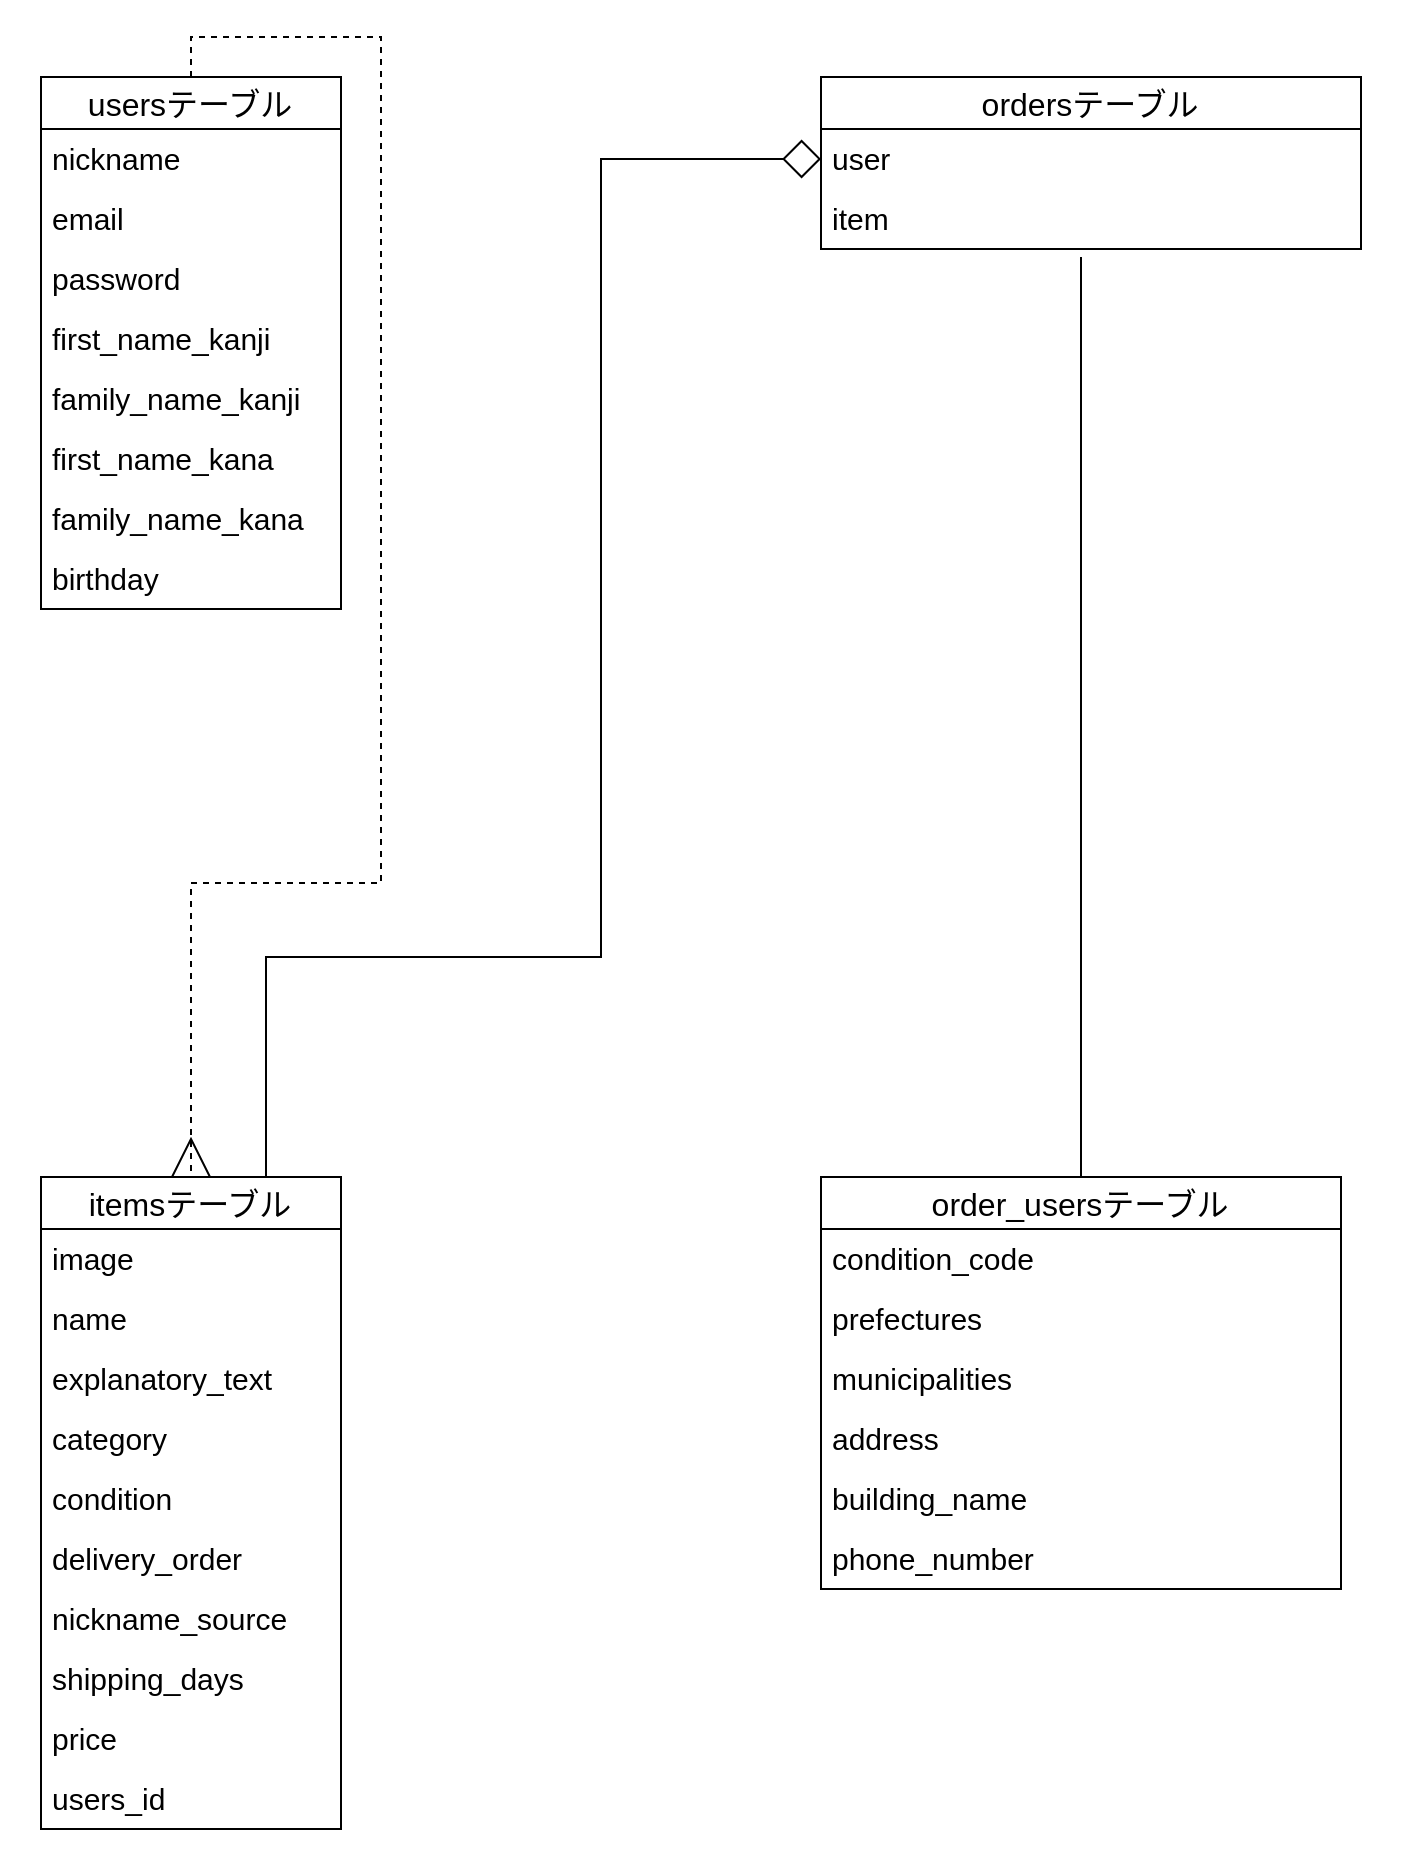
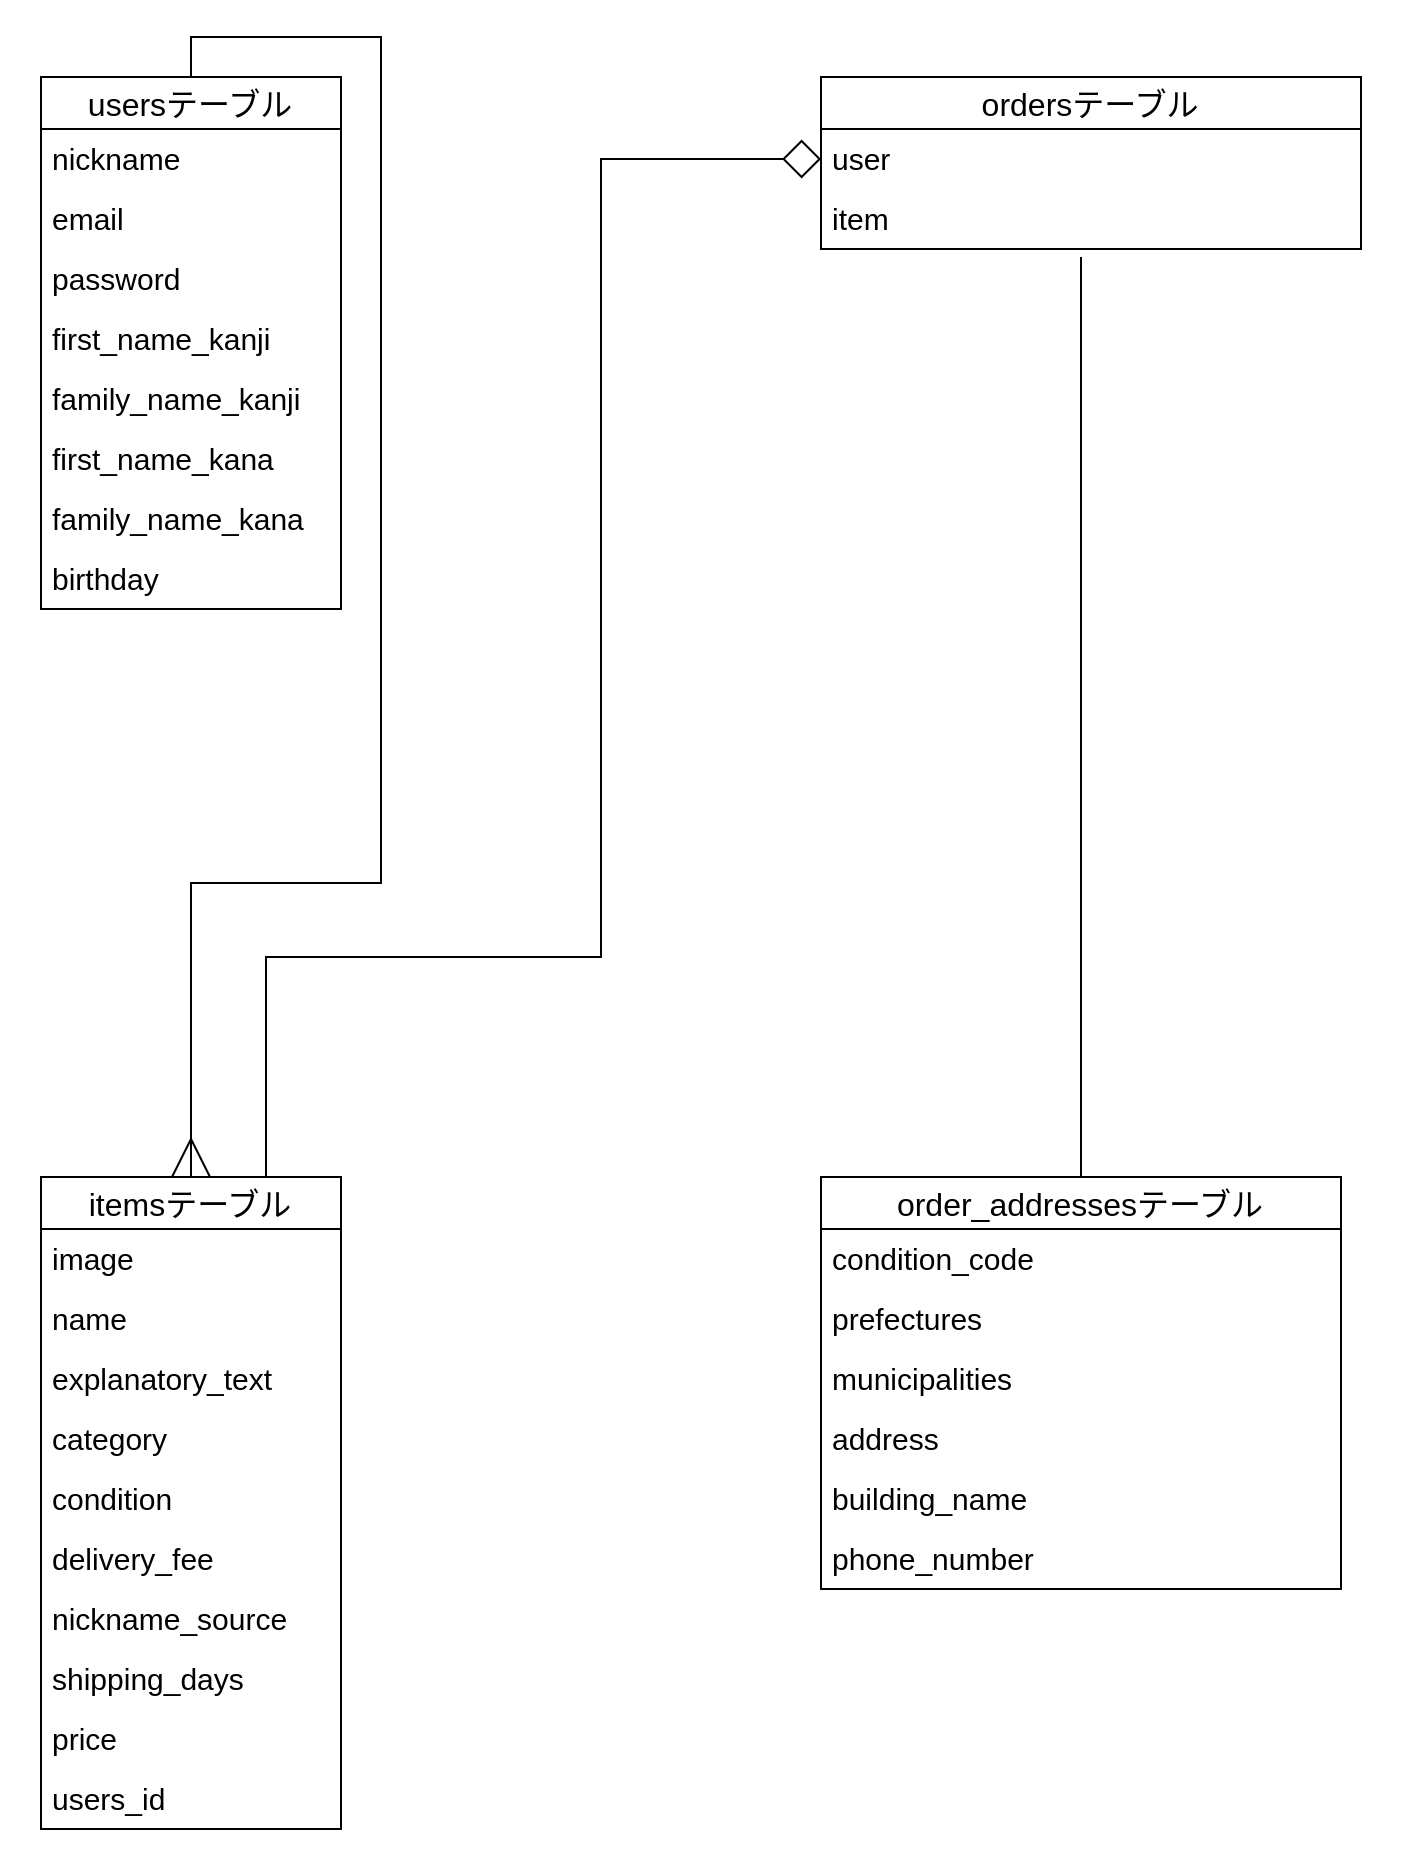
edge "usersテーブル" -> "itemsテーブル": style dashed -> solid
node "order_usersテーブル": label "order_usersテーブル" -> "order_addressesテーブル"
node "delivery_order": label "delivery_order" -> "delivery_fee"
